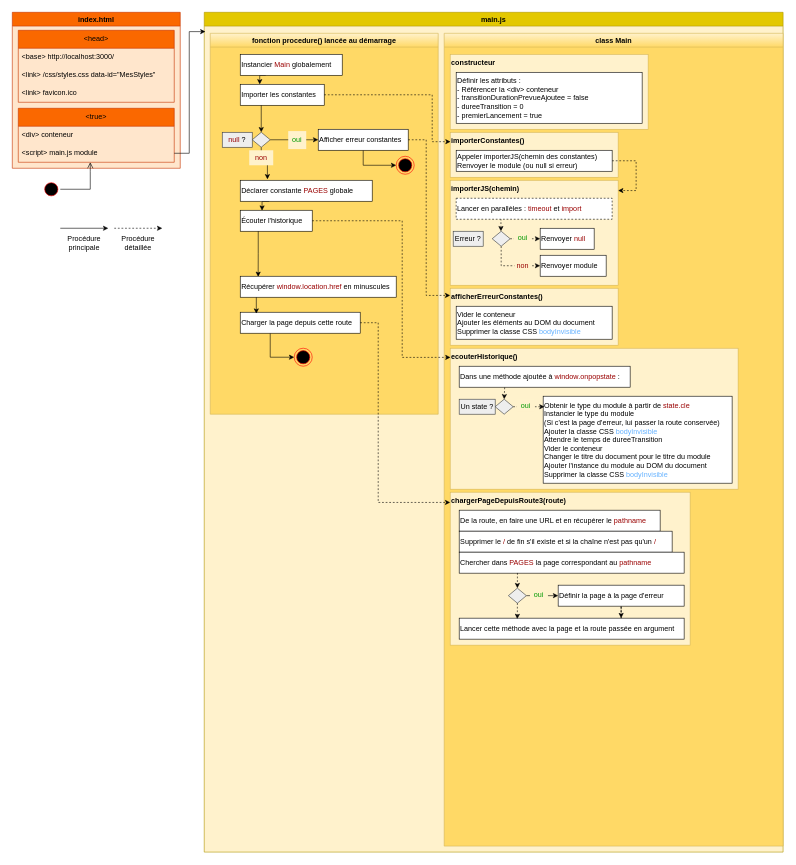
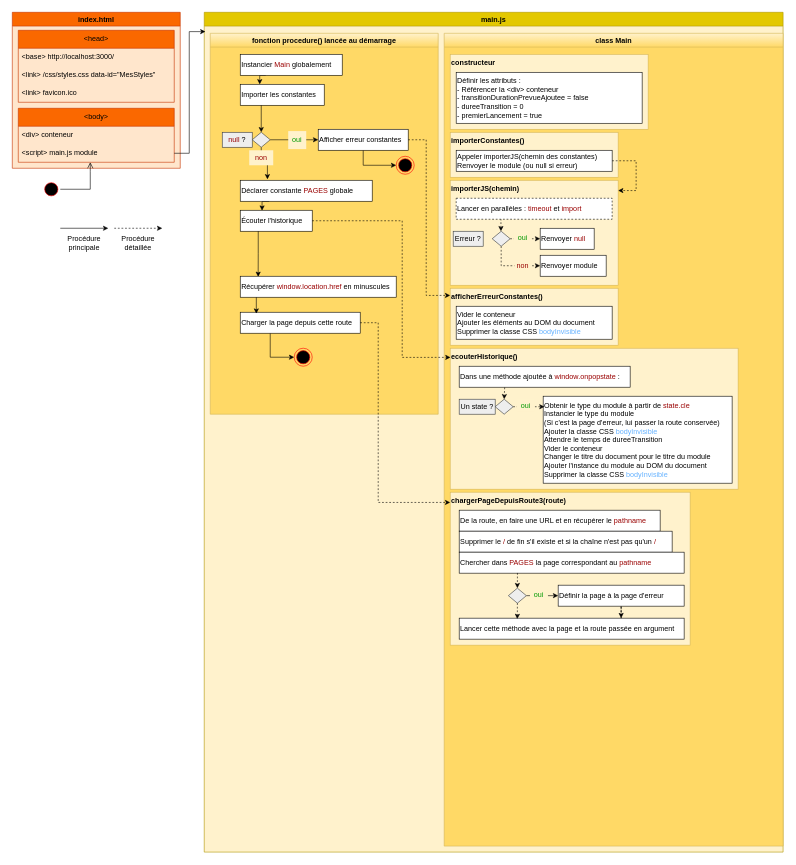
node "<true>": label "<true>" -> "<body>"
edge "Importer les constantes" -> "importerConstantes()": removed
